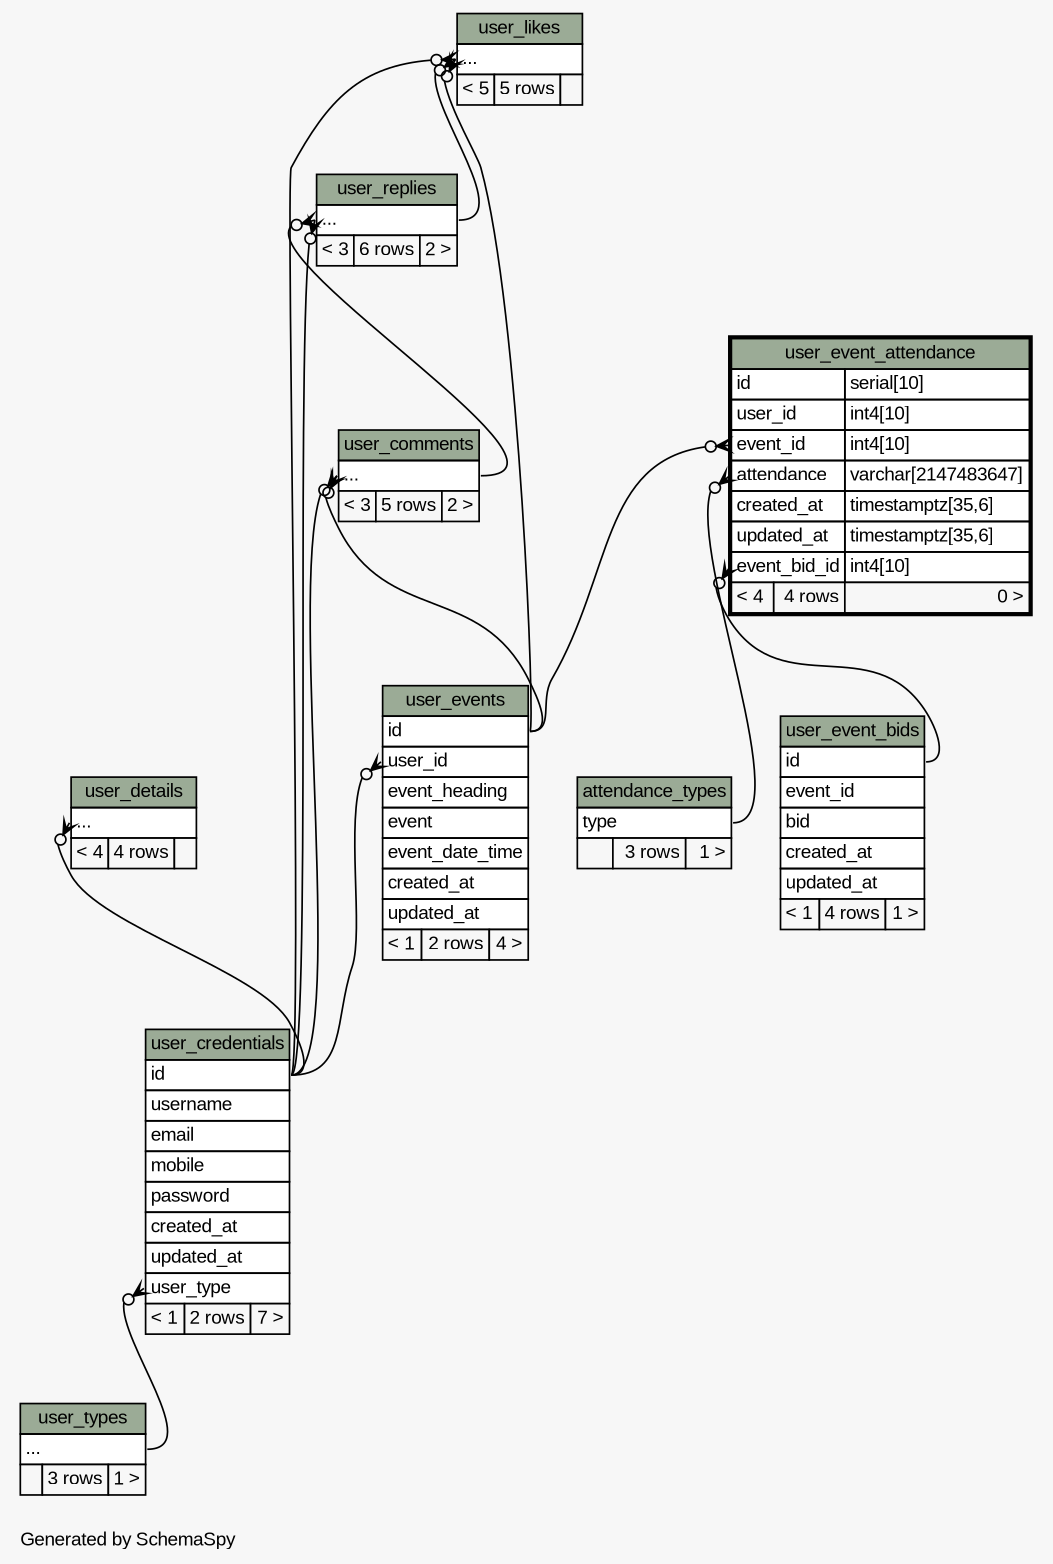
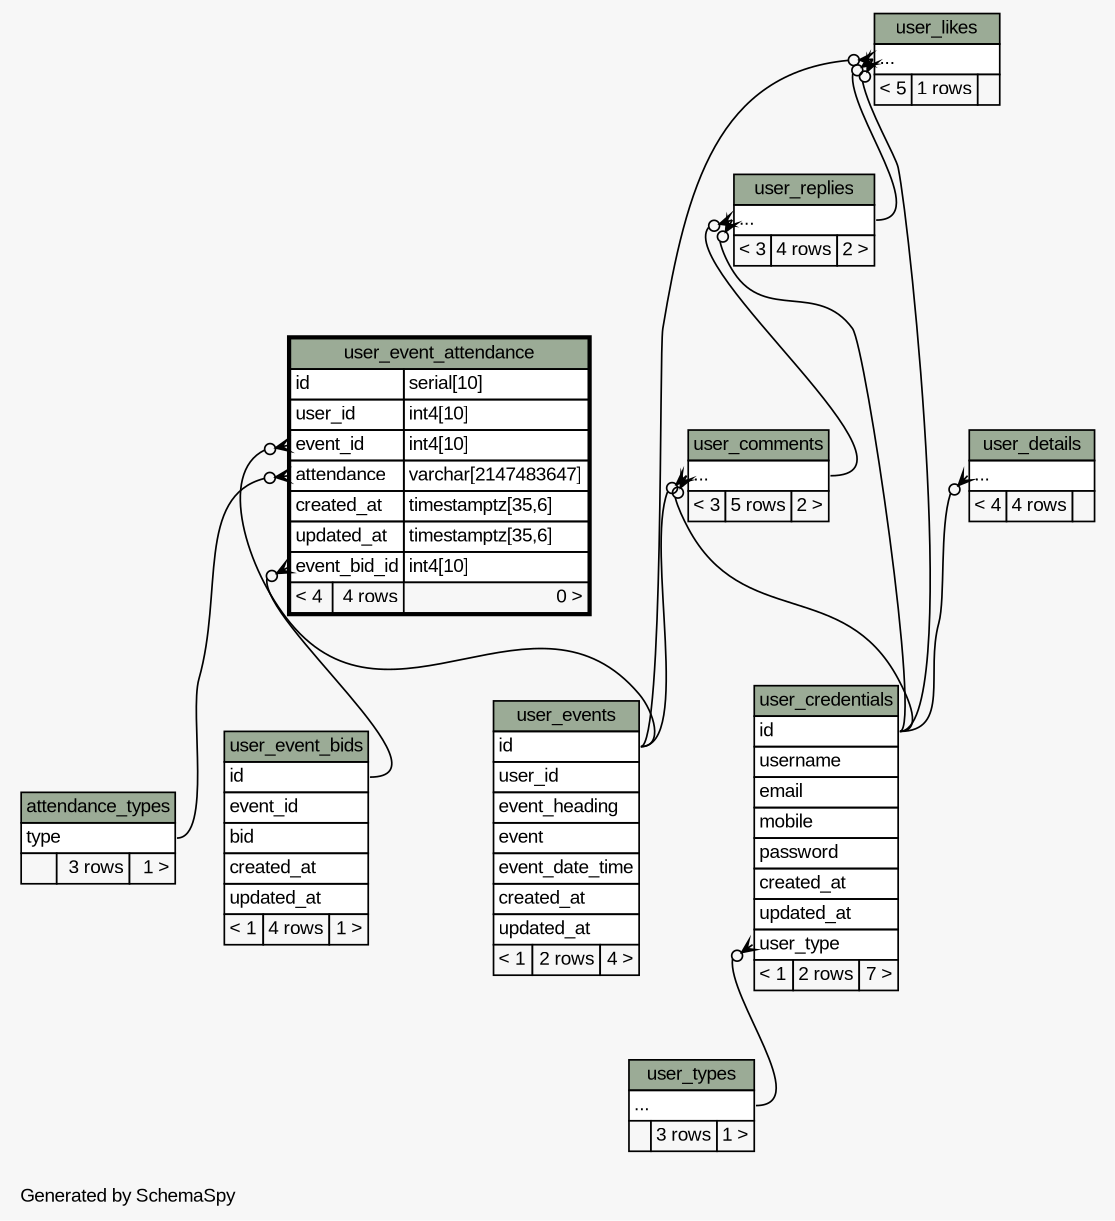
node "user_likes": text "5 rows" -> "1 rows"
node "user_replies": text "6 rows" -> "4 rows"
edge "user_credentials" -> "user_events": removed
